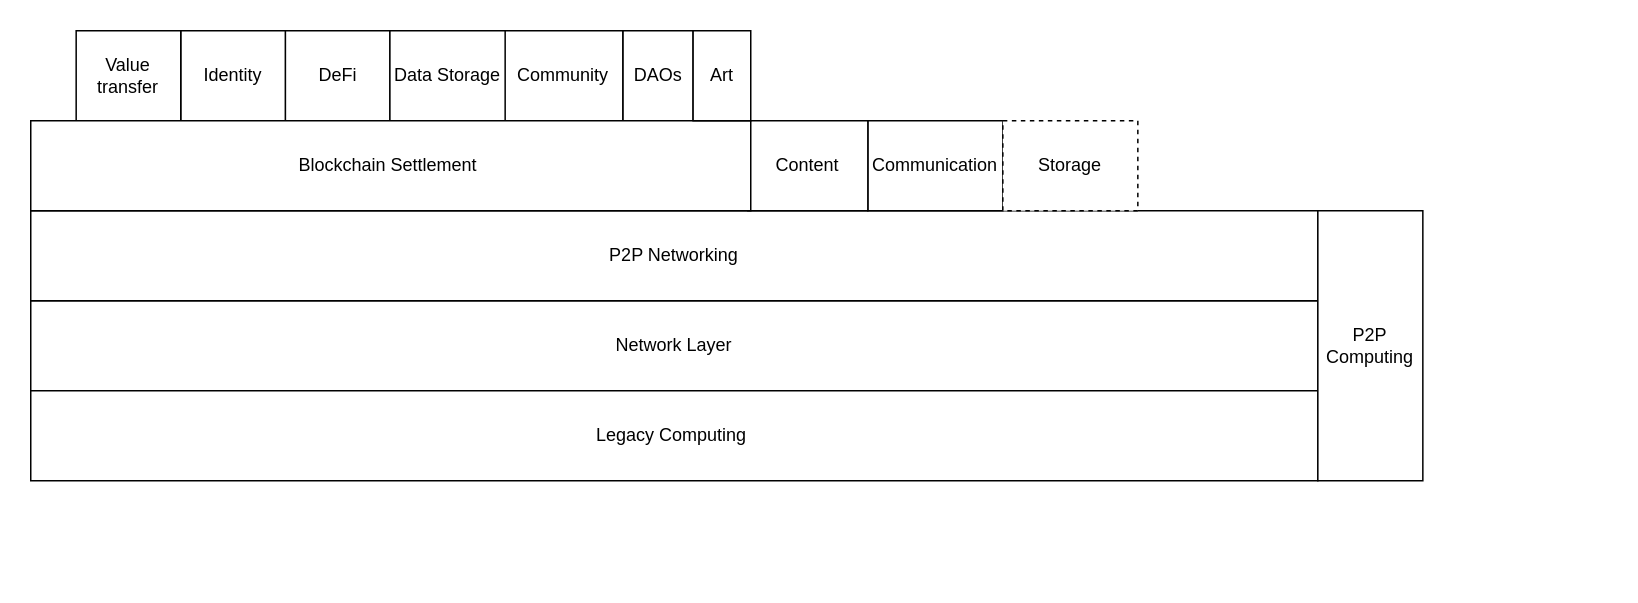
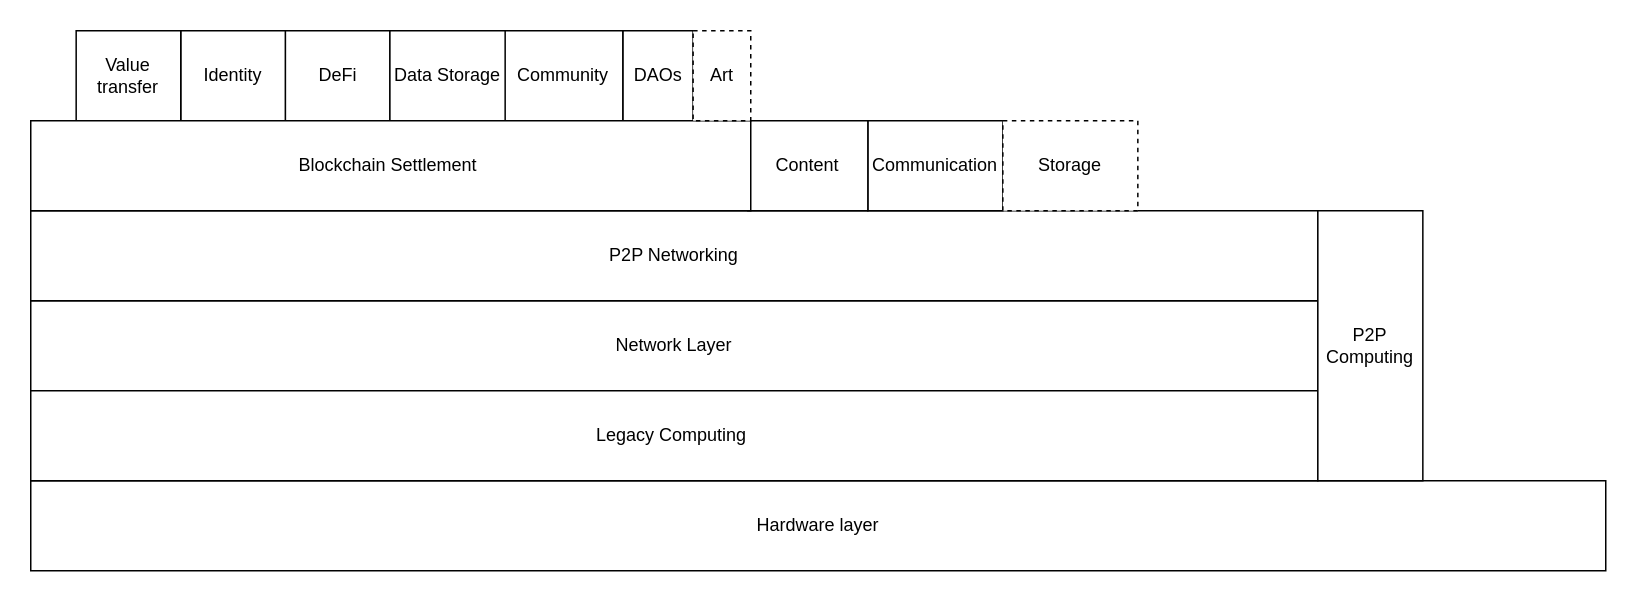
node "Art": style solid -> dashed
node "Hardware layer": added
